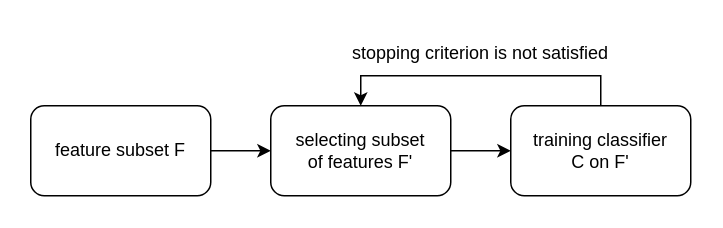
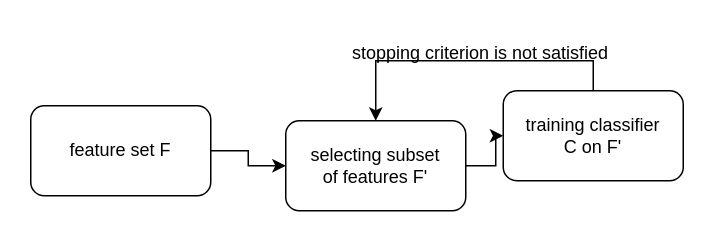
node "feature subset F": label "feature subset F" -> "feature set F"
node "selecting subset of features F'": moved (361, 151) -> (376, 166)
node "training classifier C on F'": moved (601, 151) -> (593, 136)
